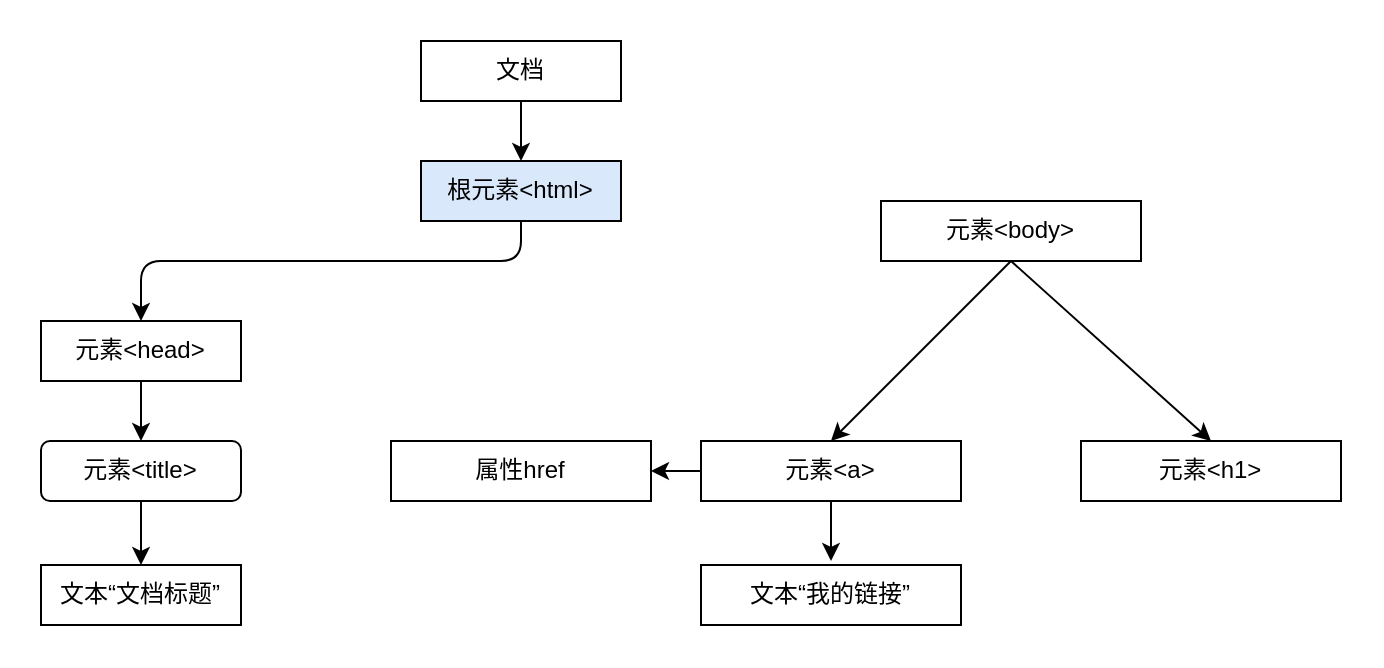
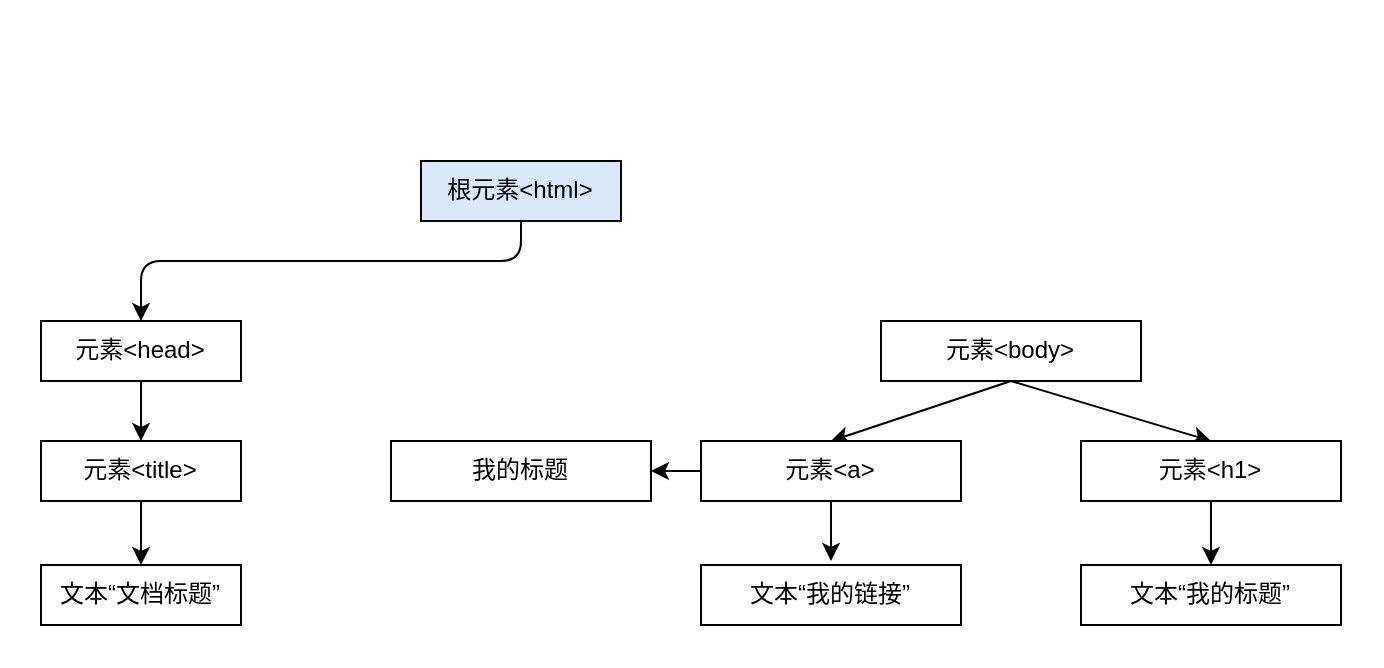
node "文档": removed
edge "文档" -> "根元素<html>": removed
node "元素<body>": moved (1011, 231) -> (1011, 351)
node "元素<title>": shape rounded rectangle -> rectangle
node "属性href": label "属性href" -> "我的标题"
edge "元素<h1>" -> "文本“我的标题”": added
node "文本“我的标题”": added
